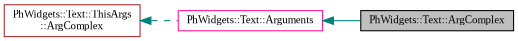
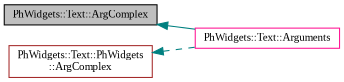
node "PhWidgets::Text::ThisArgs ::ArgComplex": label "PhWidgets::Text::ThisArgs ::ArgComplex" -> "PhWidgets::Text::PhWidgets ::ArgComplex"
edge "PhWidgets::Text::ArgComplex" -> "PhWidgets::Text::Arguments": reversed
